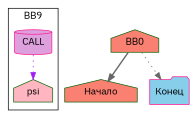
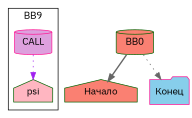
node "BB0": shape house -> cylinder
